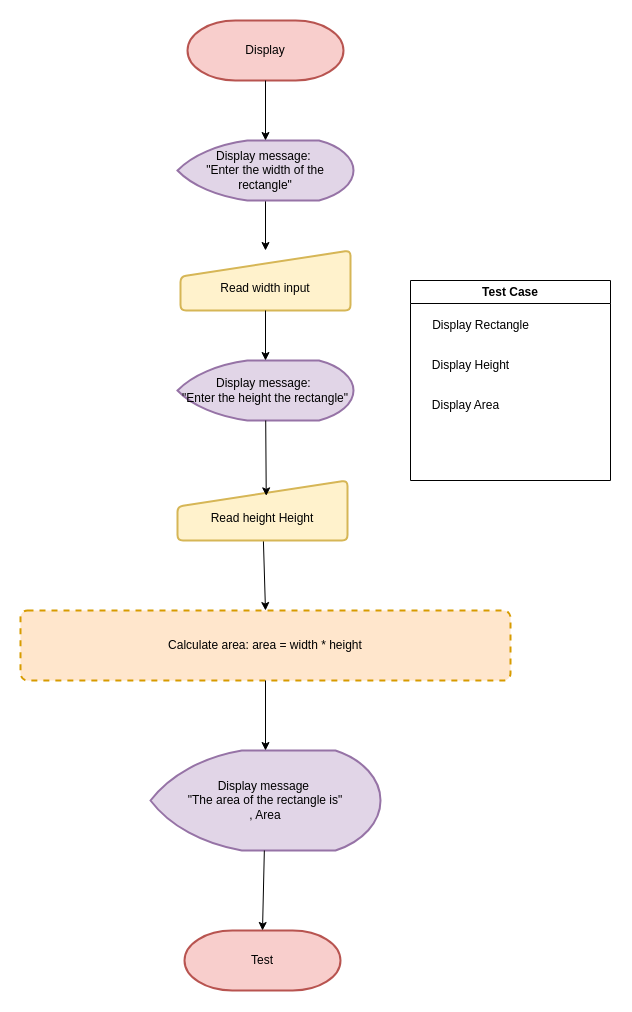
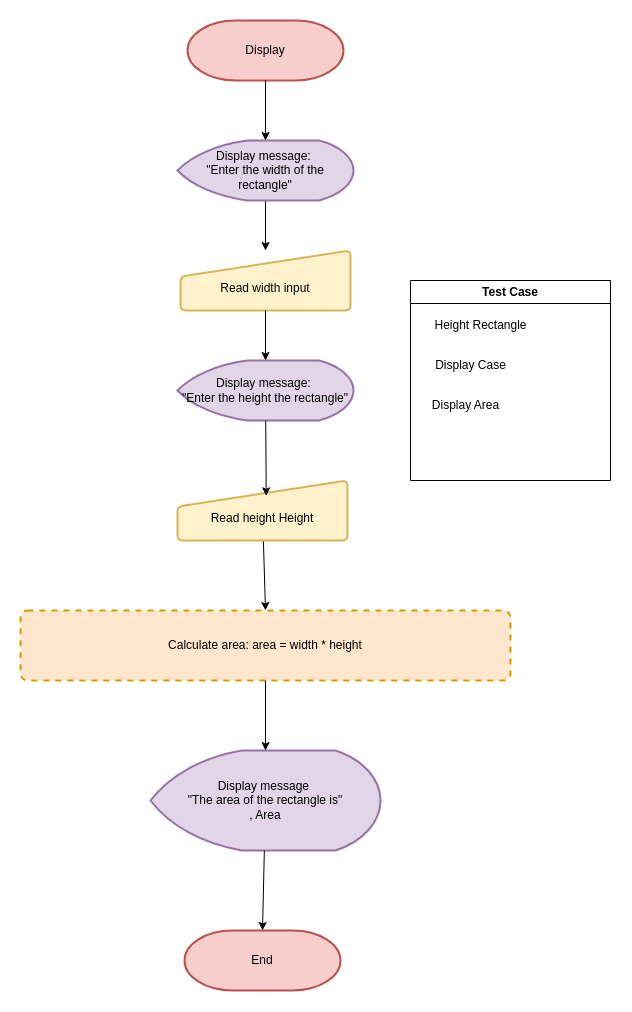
node "Display Rectangle": label "Display Rectangle" -> "Height Rectangle"
node "Display Height": label "Display Height" -> "Display Case"
node "Test": label "Test" -> "End"
